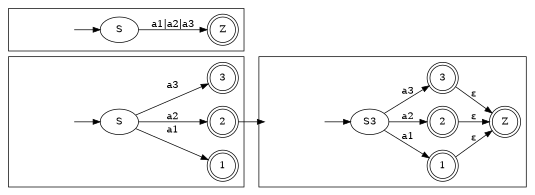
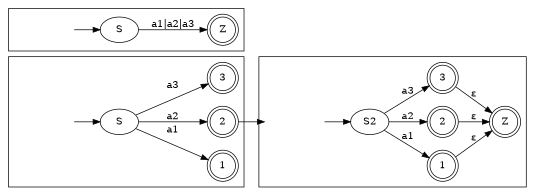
node "S3": label "S3" -> "S2"
